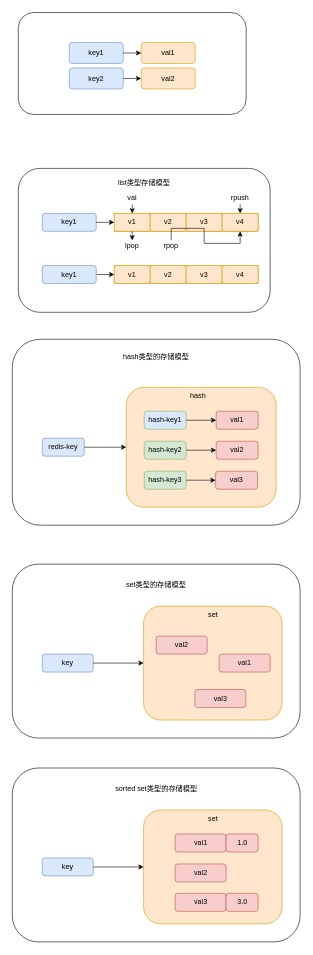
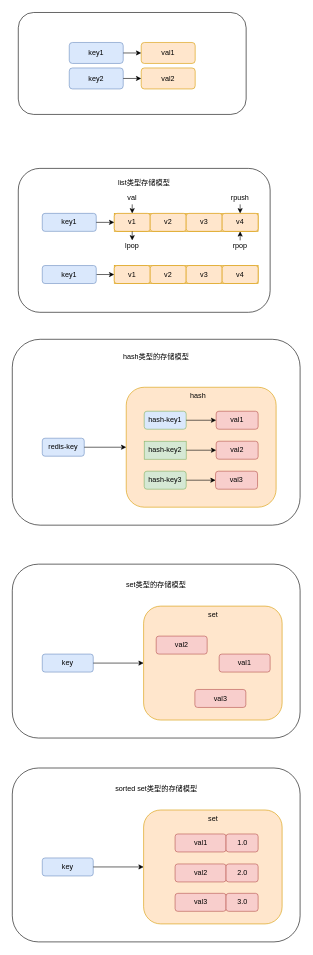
node "rpop": moved (171, 246) -> (240, 246)
node "hash-key2": shape rounded rectangle -> rectangle
node "2.0": added
